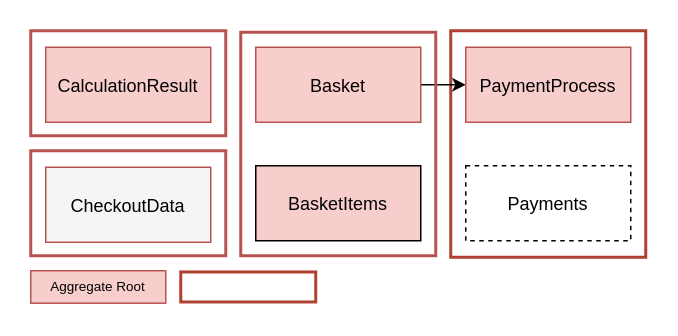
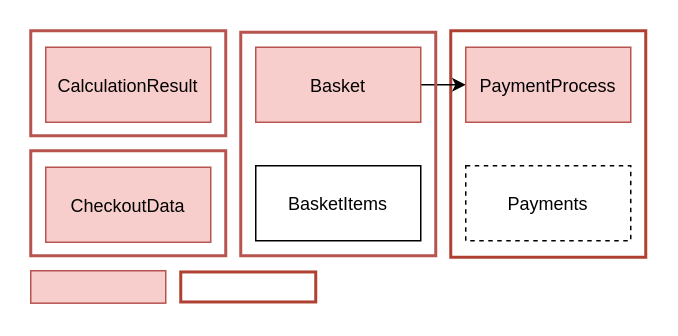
node "BasketItems": fillcolor #f8cecc -> #ffffff
node "CheckoutData": fillcolor #f5f5f5 -> #f8cecc
node "Aggregate Root": removed
